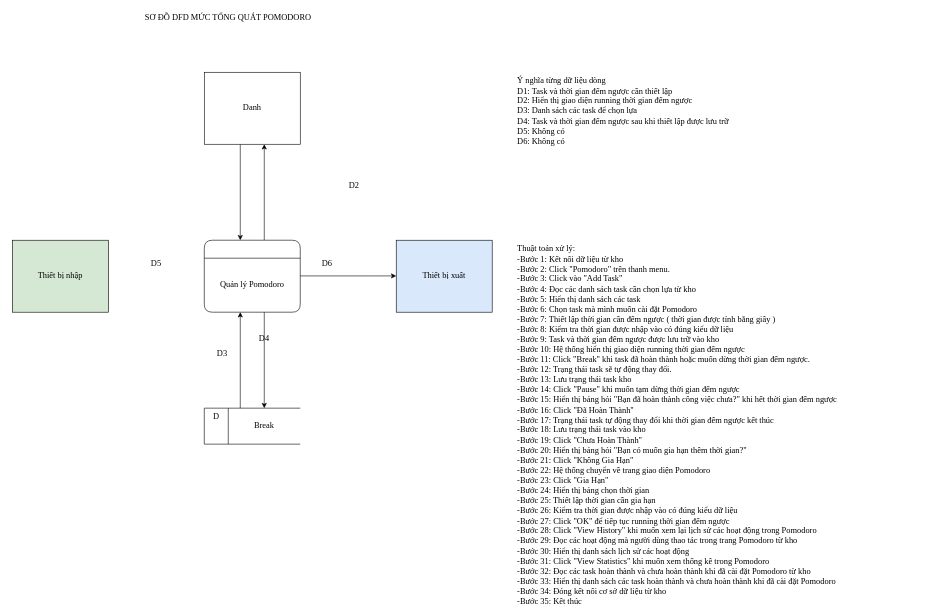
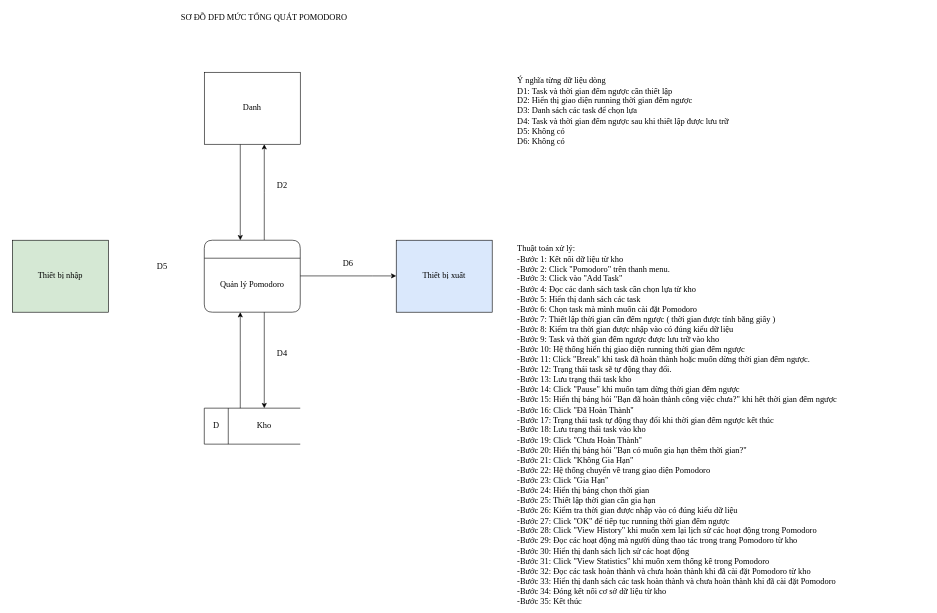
node "SƠ ĐỒ DFD MỨC TỔNG QUÁT POMODORO": moved (228, 18) -> (264, 18)
node "D2": moved (354, 186) -> (282, 186)
node "D5": moved (156, 264) -> (162, 267)
node "D6": moved (327, 264) -> (348, 264)
node "D4": moved (264, 339) -> (282, 354)
node "D3": removed
node "D": moved (216, 417) -> (216, 426)
node "Break": label "Break" -> "Kho"
